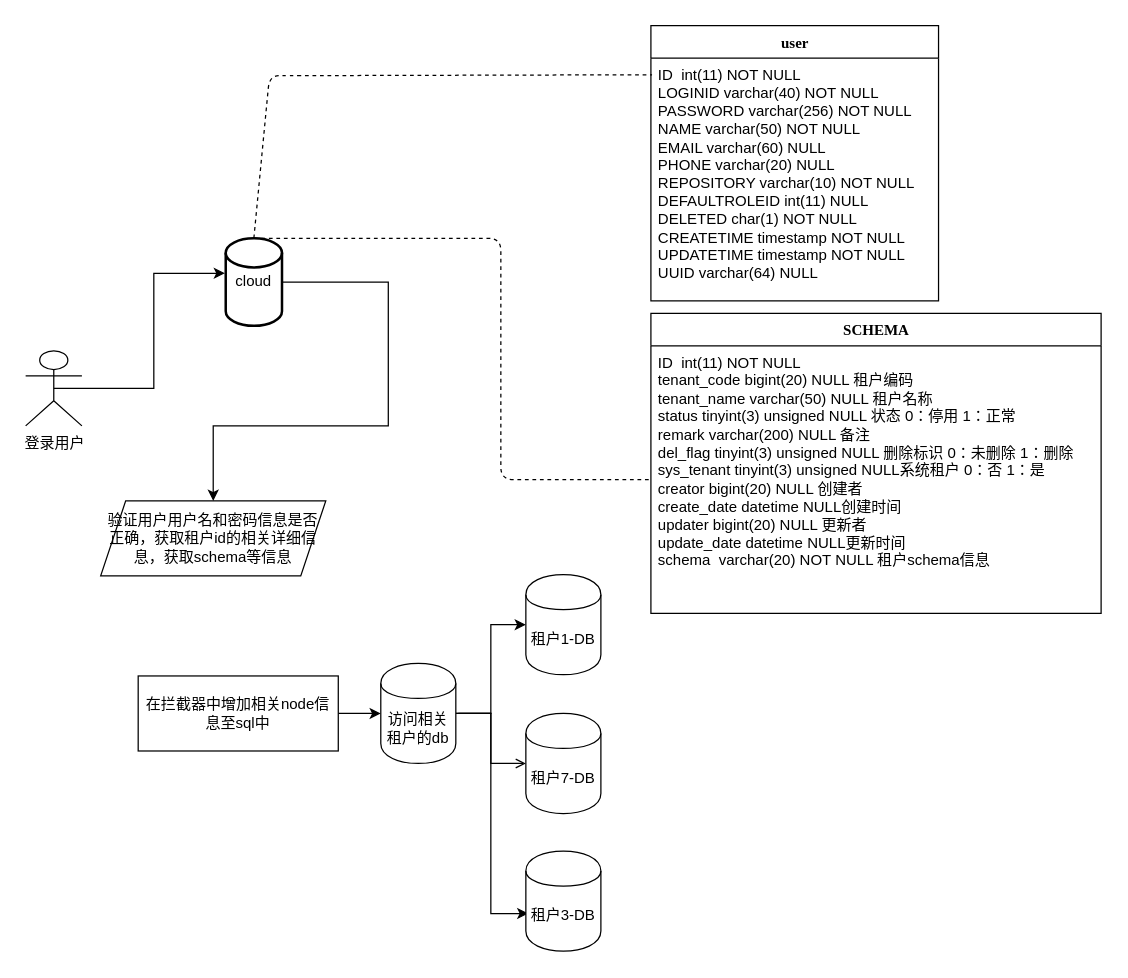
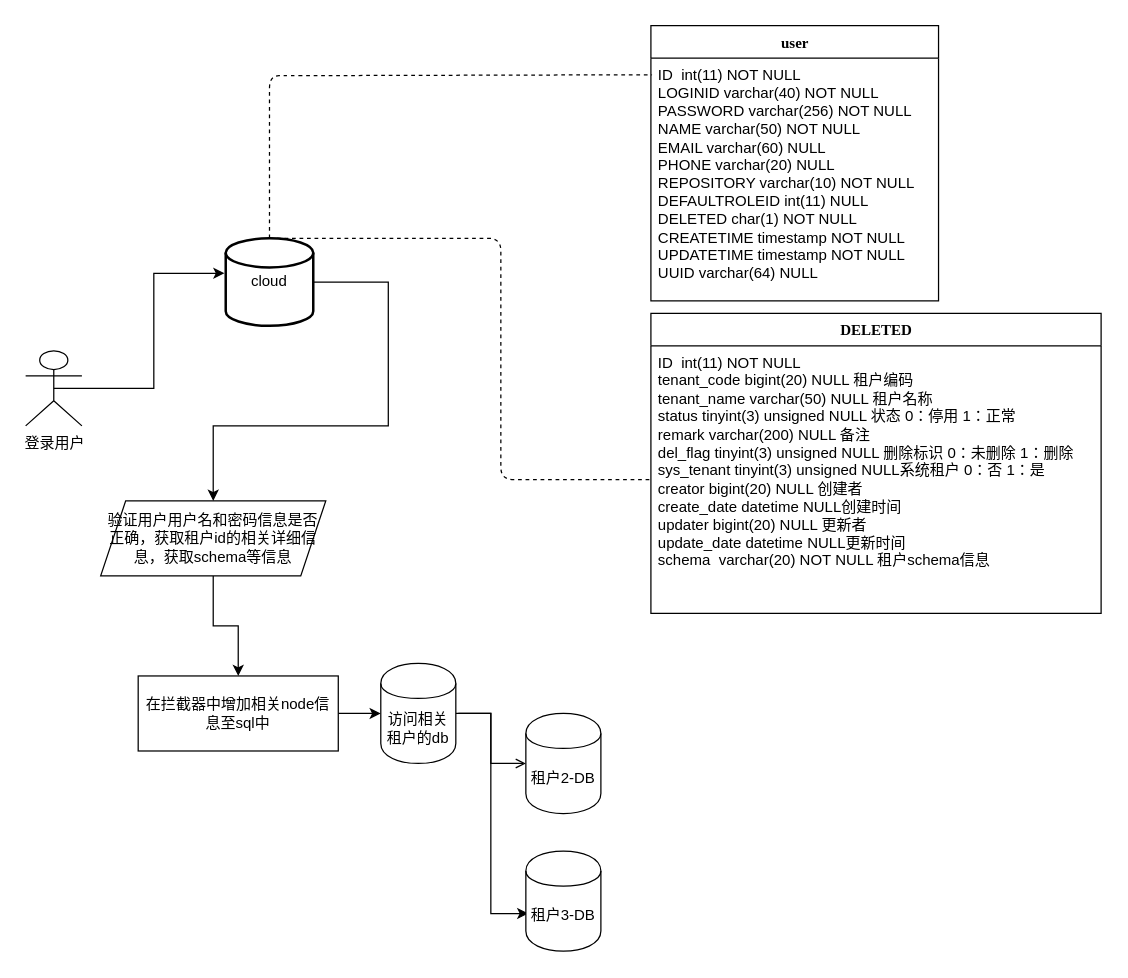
node "cloud": size 56x88 -> 88x88
node "SCHEMA": label "SCHEMA" -> "DELETED"
node "租户1-DB": removed
edge "验证用户用户名和密码信息是否正确，获取租户id的相关详细信息，获取schema等信息" -> "在拦截器中增加相关node信息至sql中": added
edge "访问相关租户的db" -> "租户1-DB": removed
node "租户7-DB": label "租户7-DB" -> "租户2-DB"
